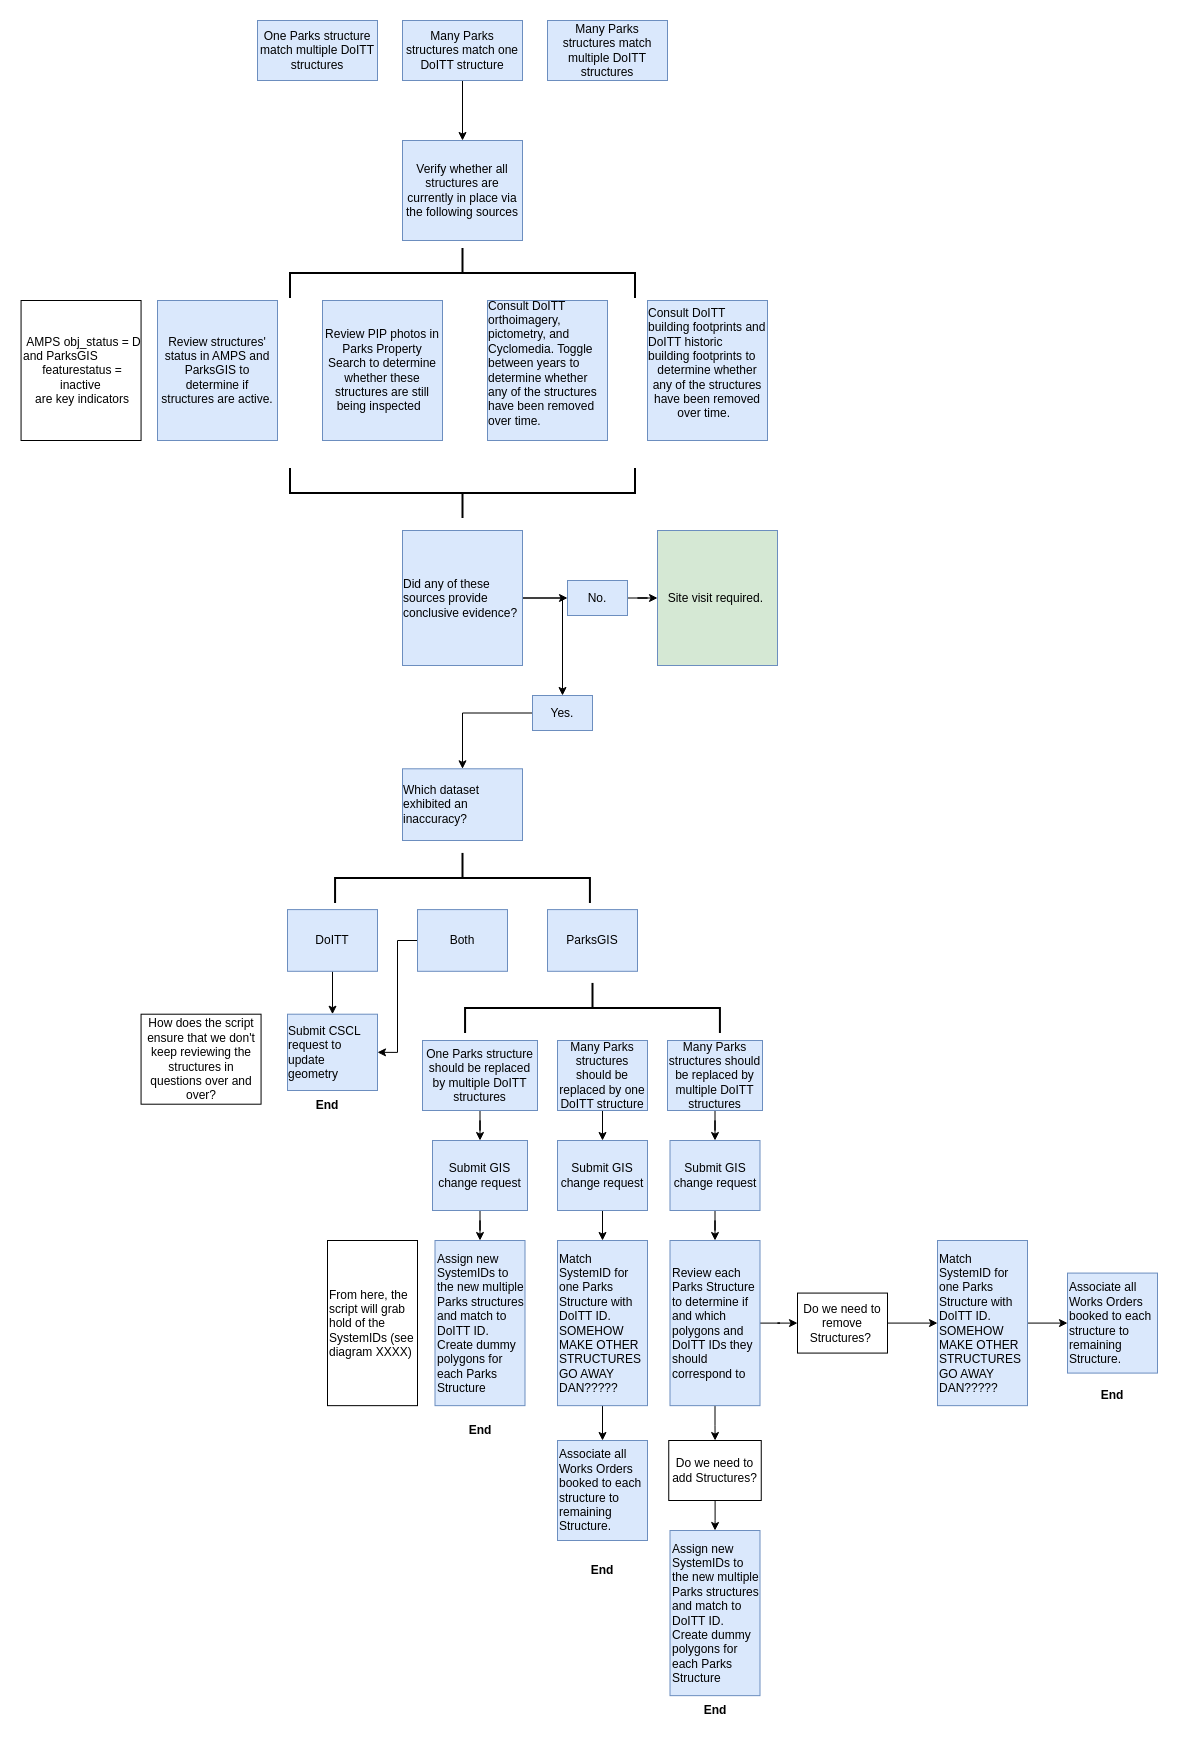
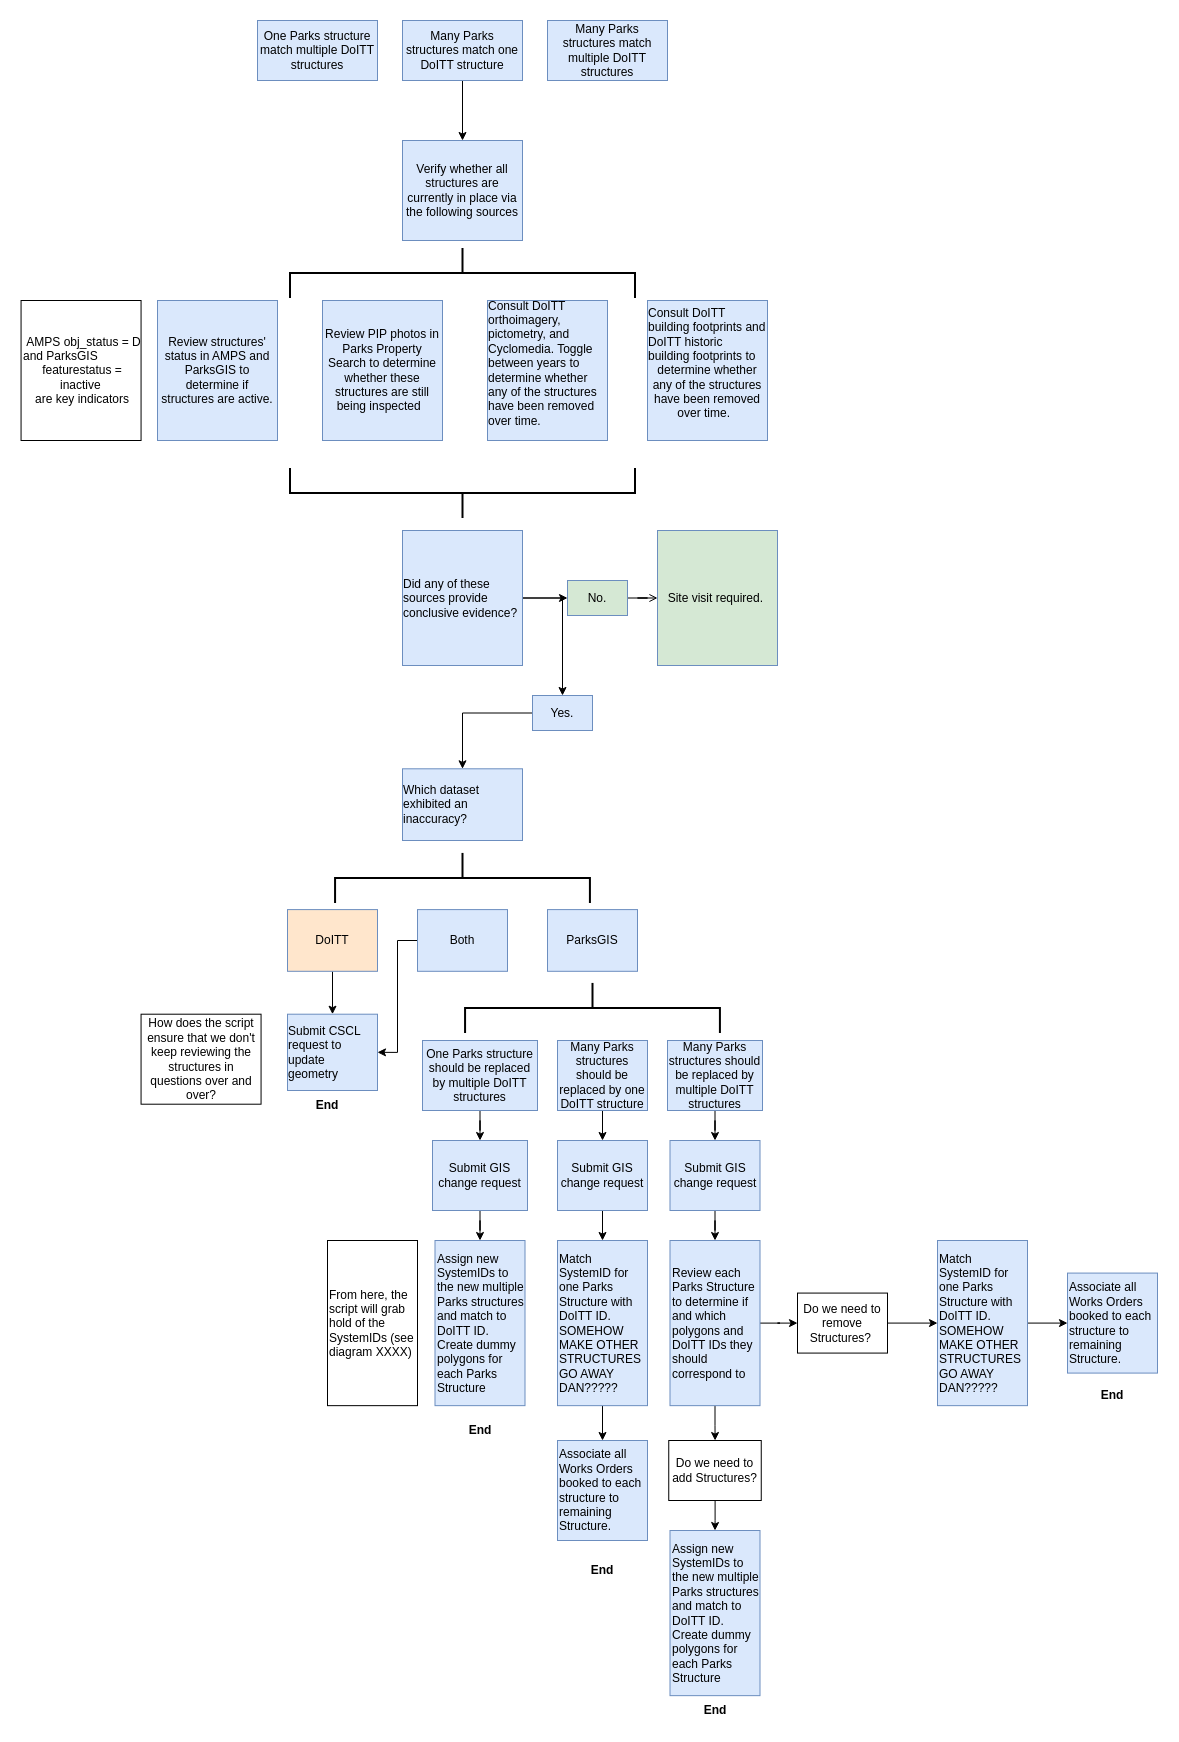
node "No.": fillcolor #dae8fc -> #d5e8d4
edge "No." -> "Site visit required.": arrowhead classic -> open
node "DoITT": fillcolor #dae8fc -> #ffe6cc
